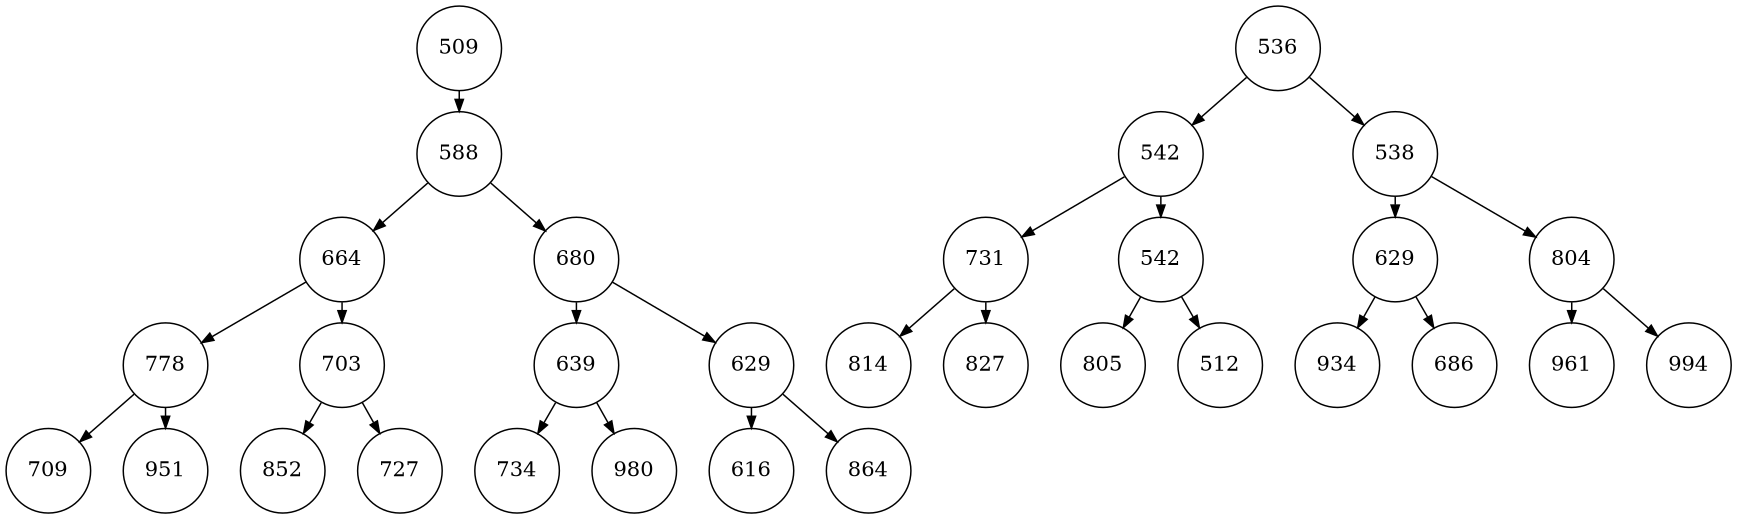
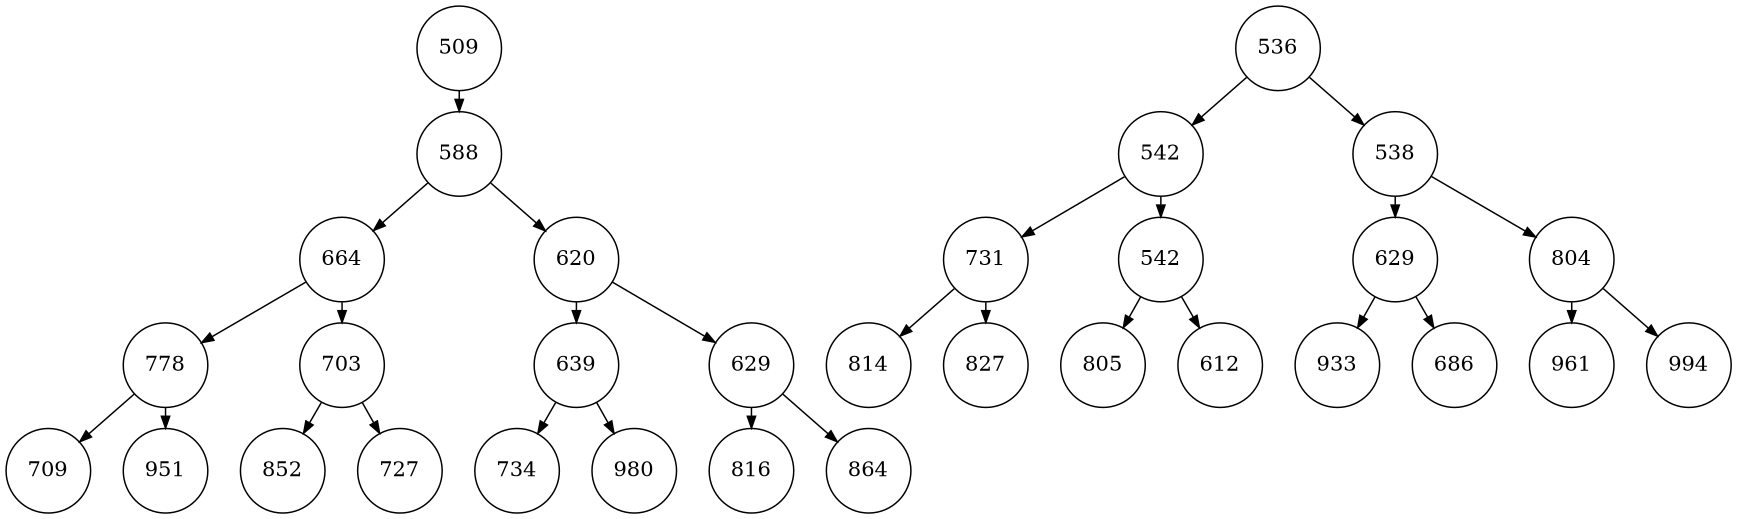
node "680": label "680" -> "620"
node "512": label "512" -> "612"
node "934": label "934" -> "933"
node "616": label "616" -> "816"
